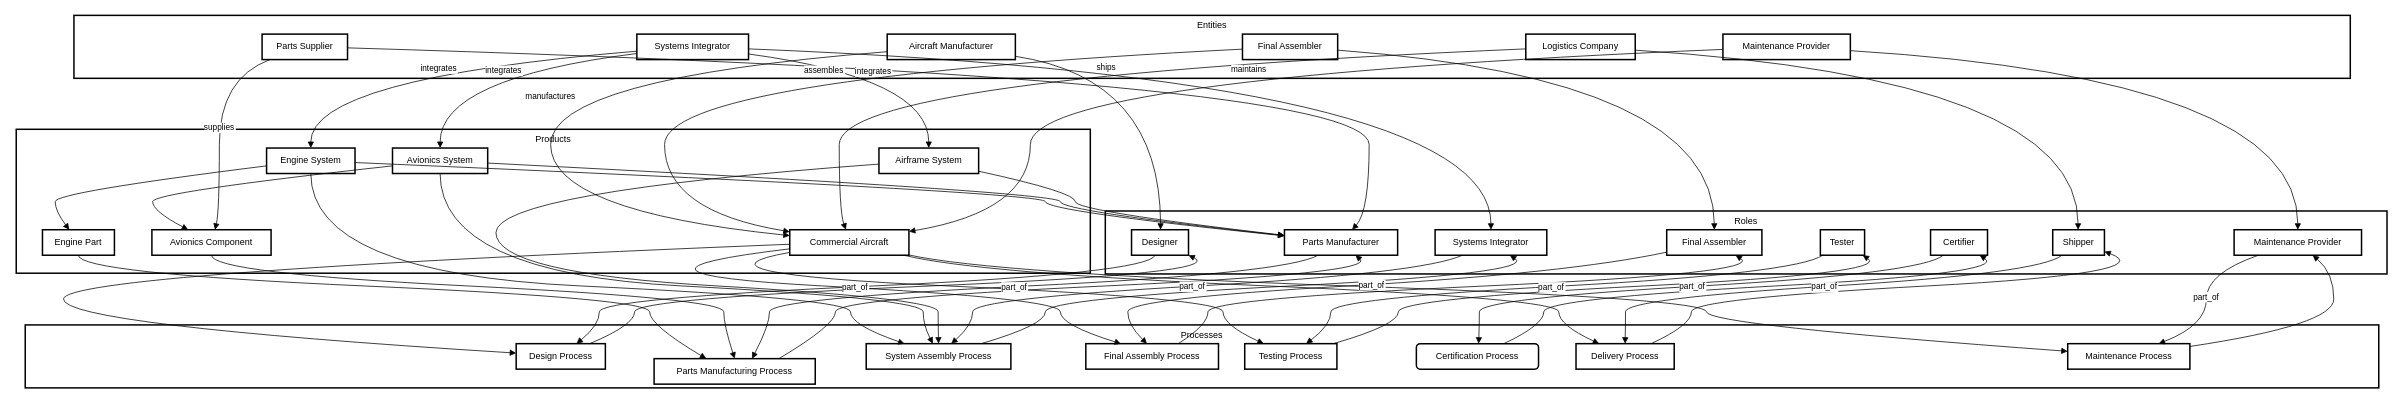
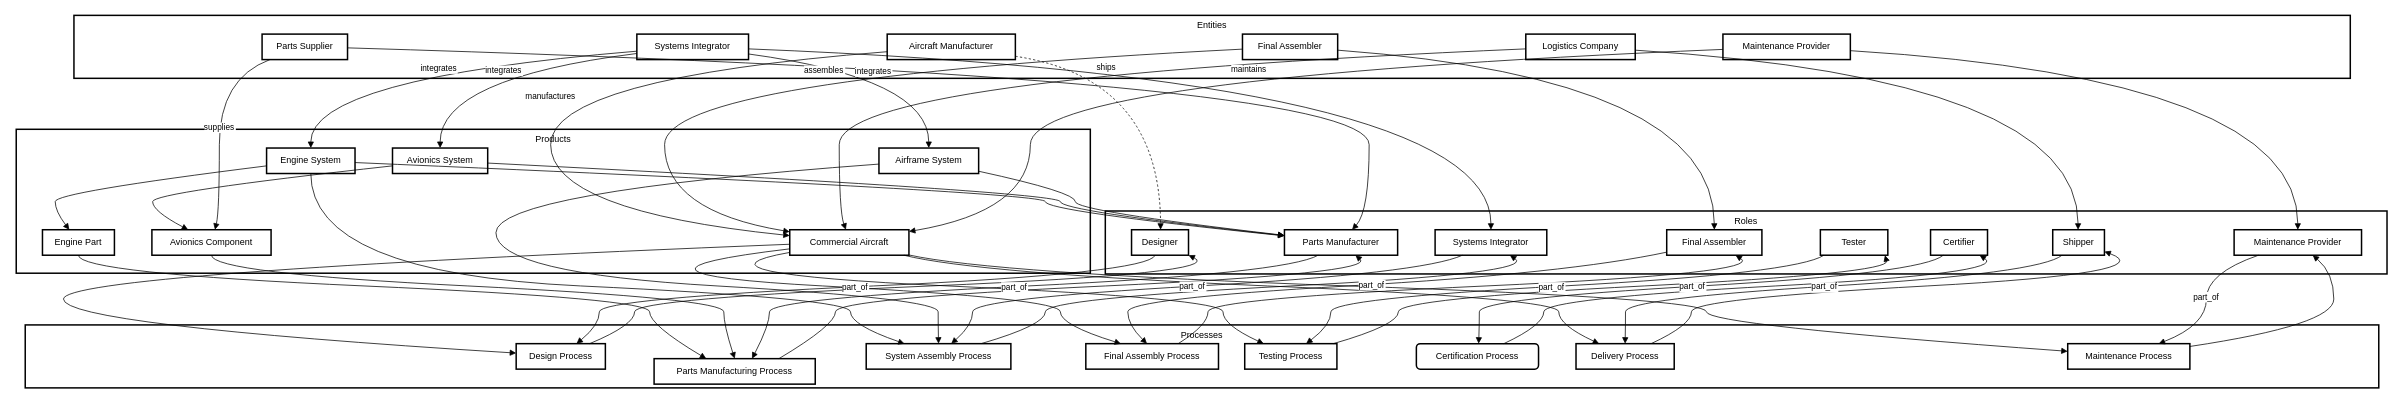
edge "Aircraft Manufacturer" -> "Designer": style solid -> dashed
node "Tester": size 44x26 -> 68x26
edge "Avionics System" -> "System Assembly Process": removed
